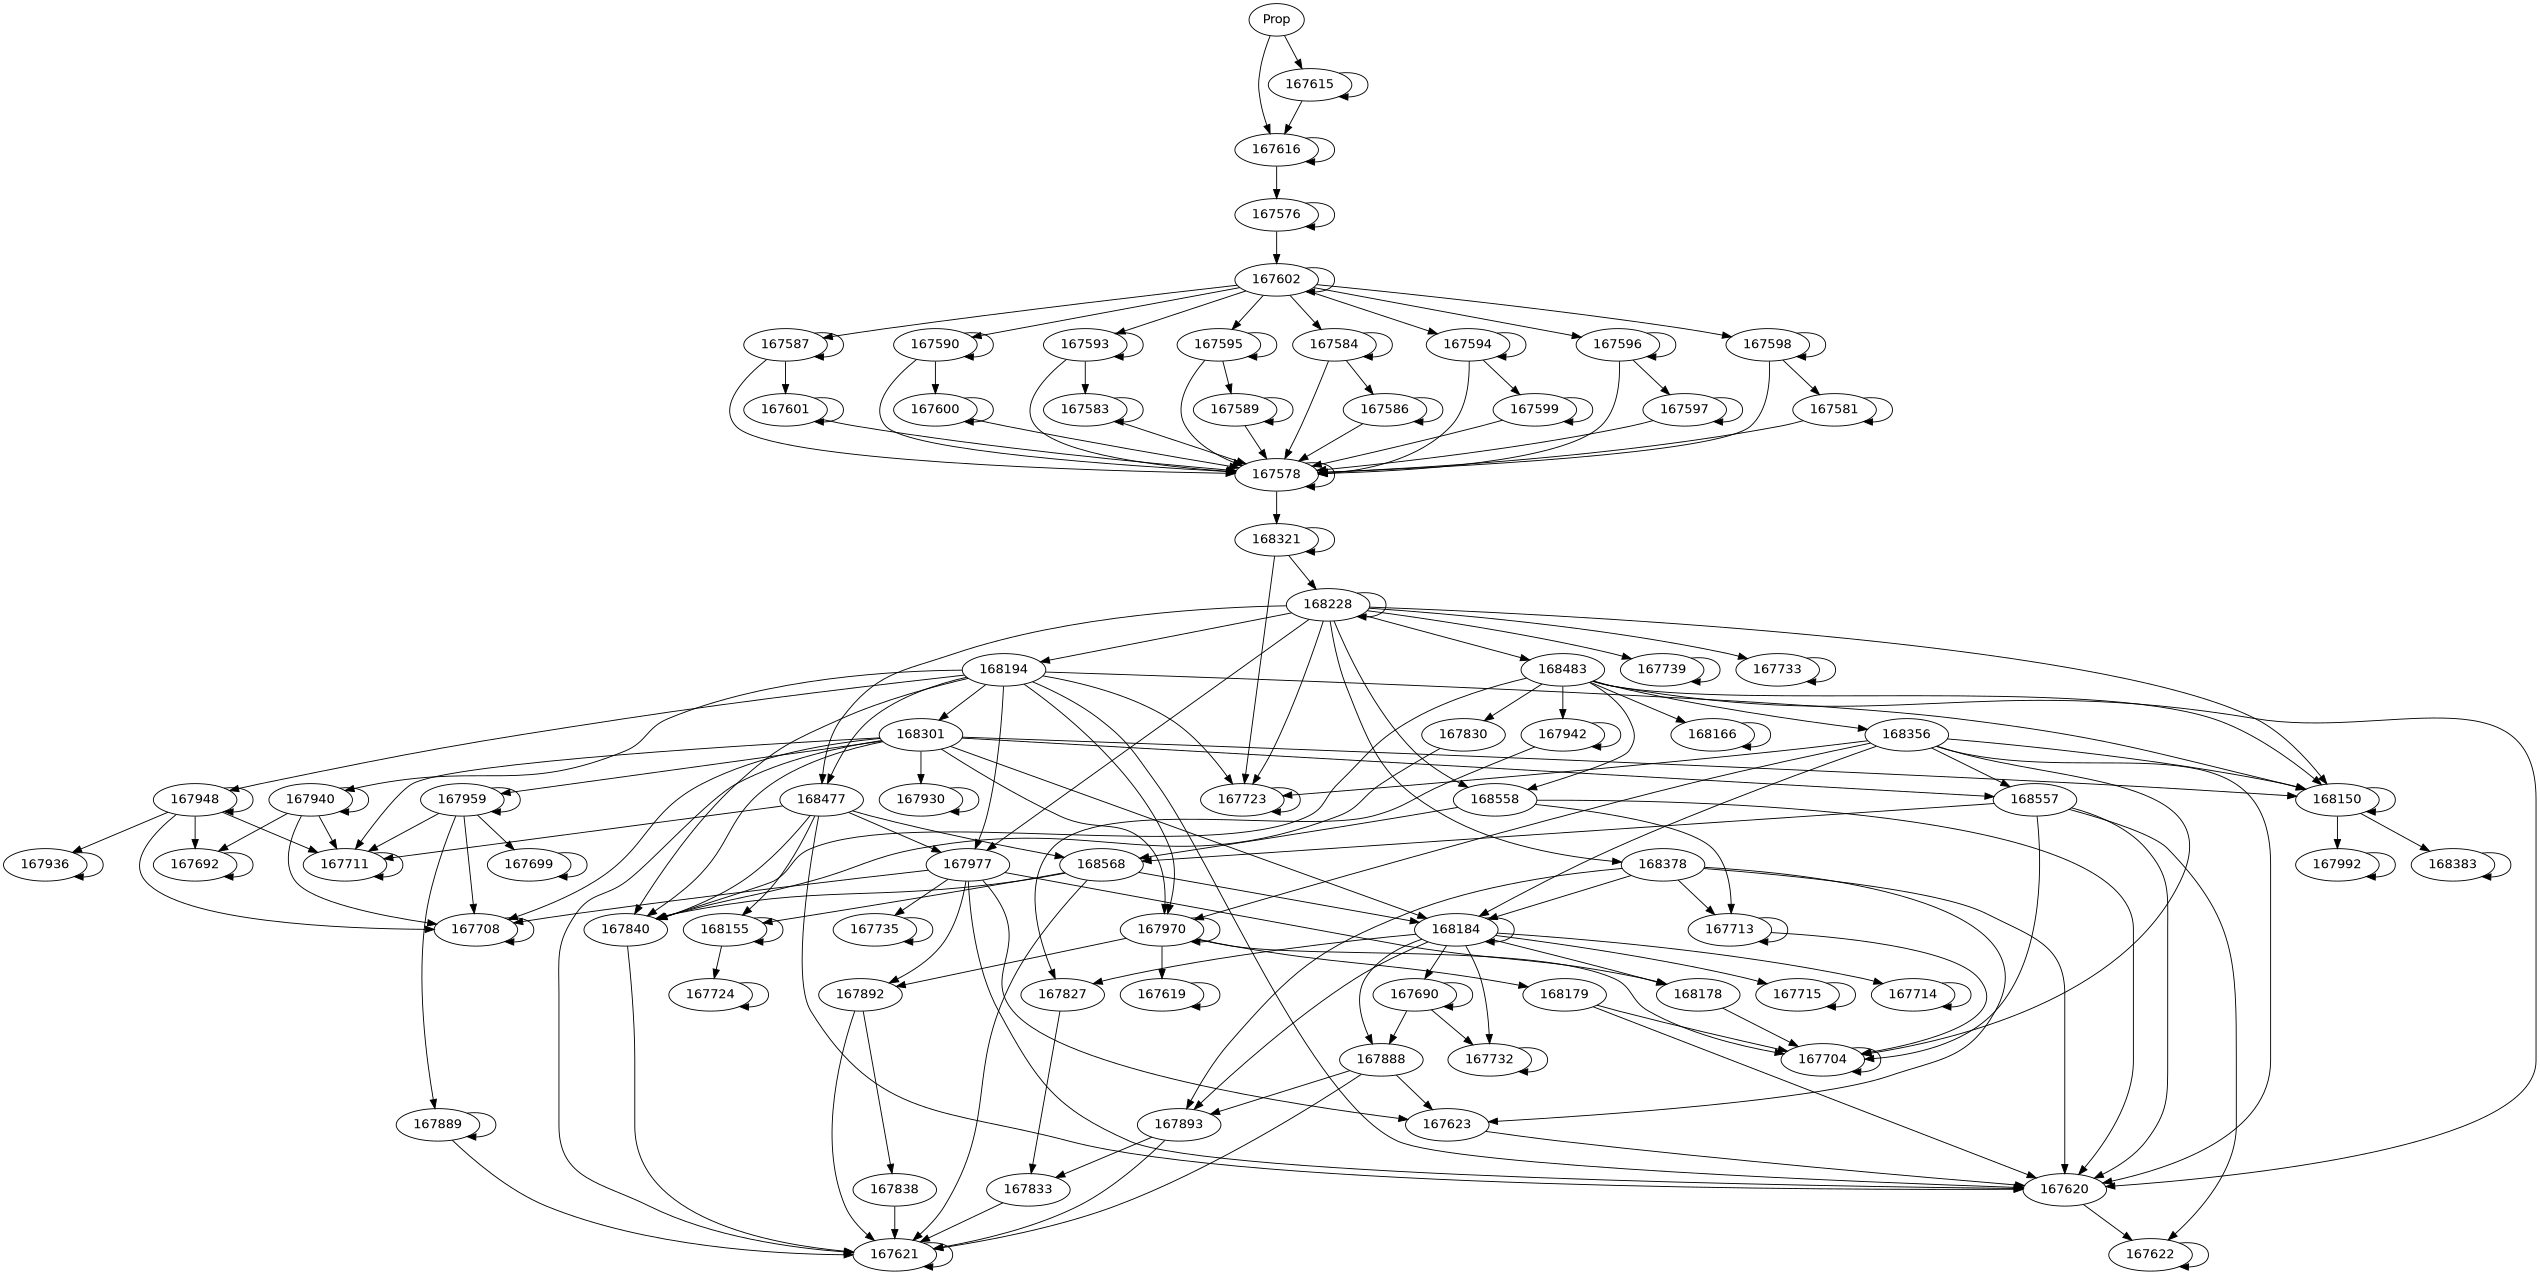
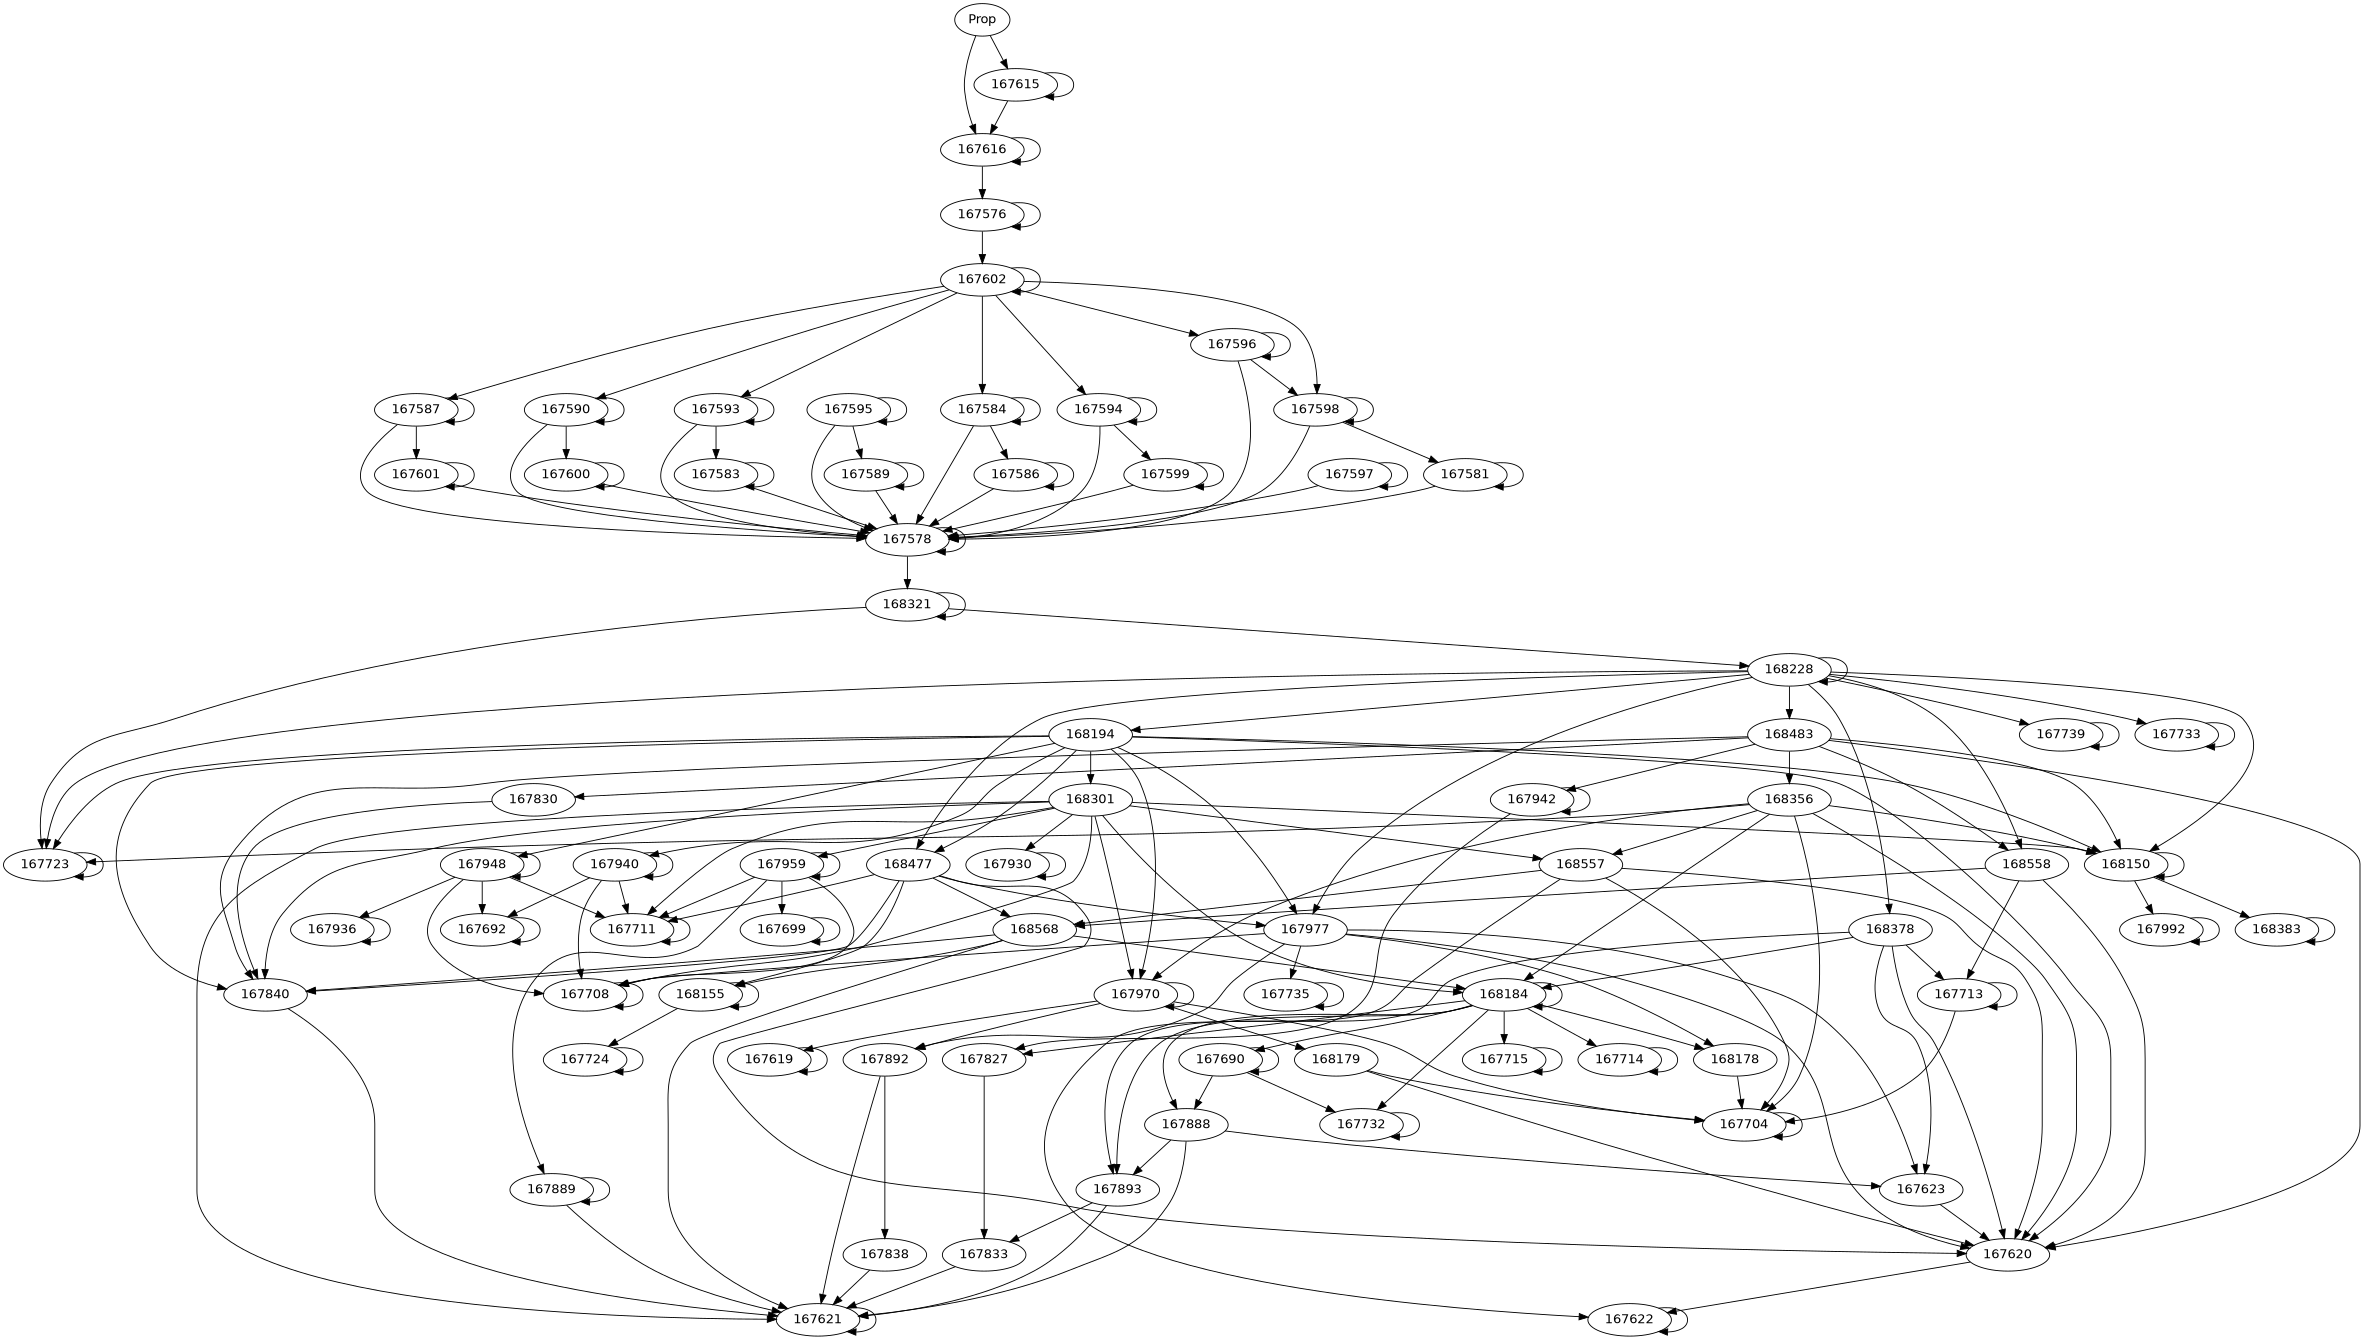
edge "167602" -> "167595": removed
edge "167596" -> "167597": now "167596" -> "167598"
node "168166": removed
